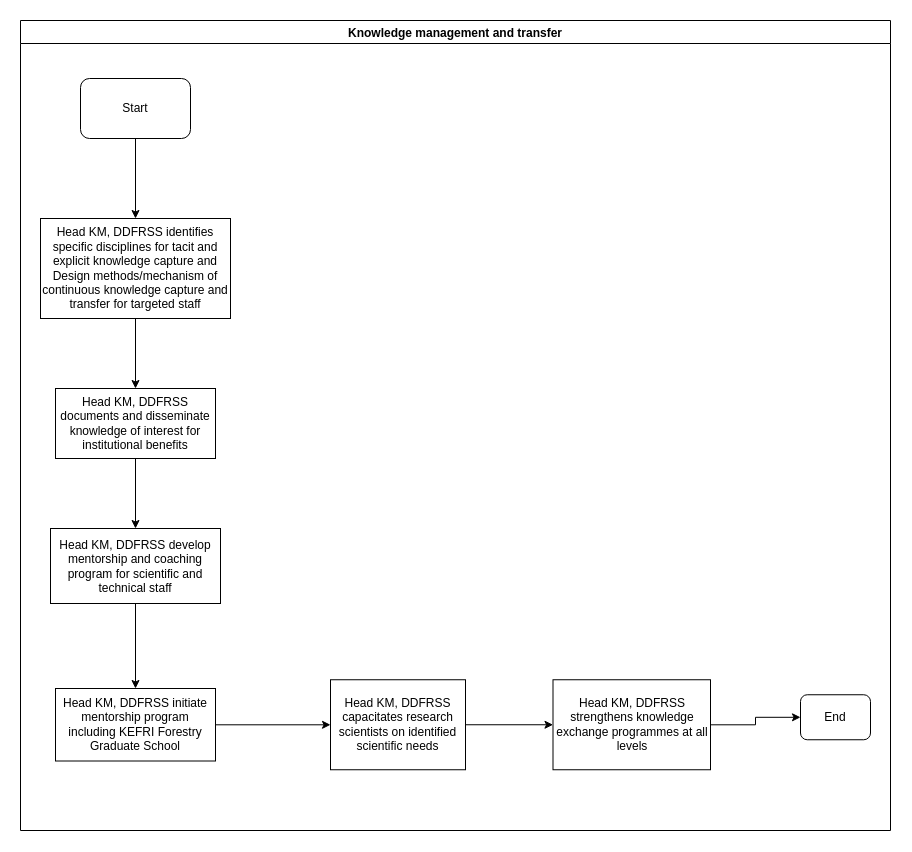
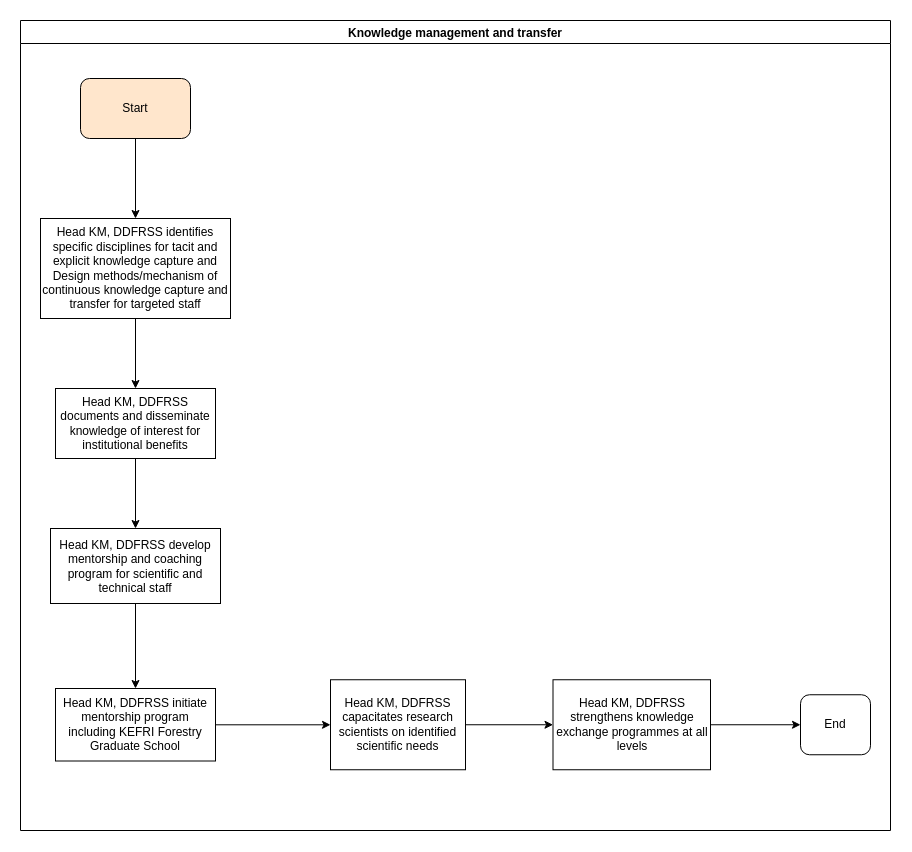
node "Start": fillcolor #ffffff -> #ffe6cc
node "End": size 70x45 -> 70x60
